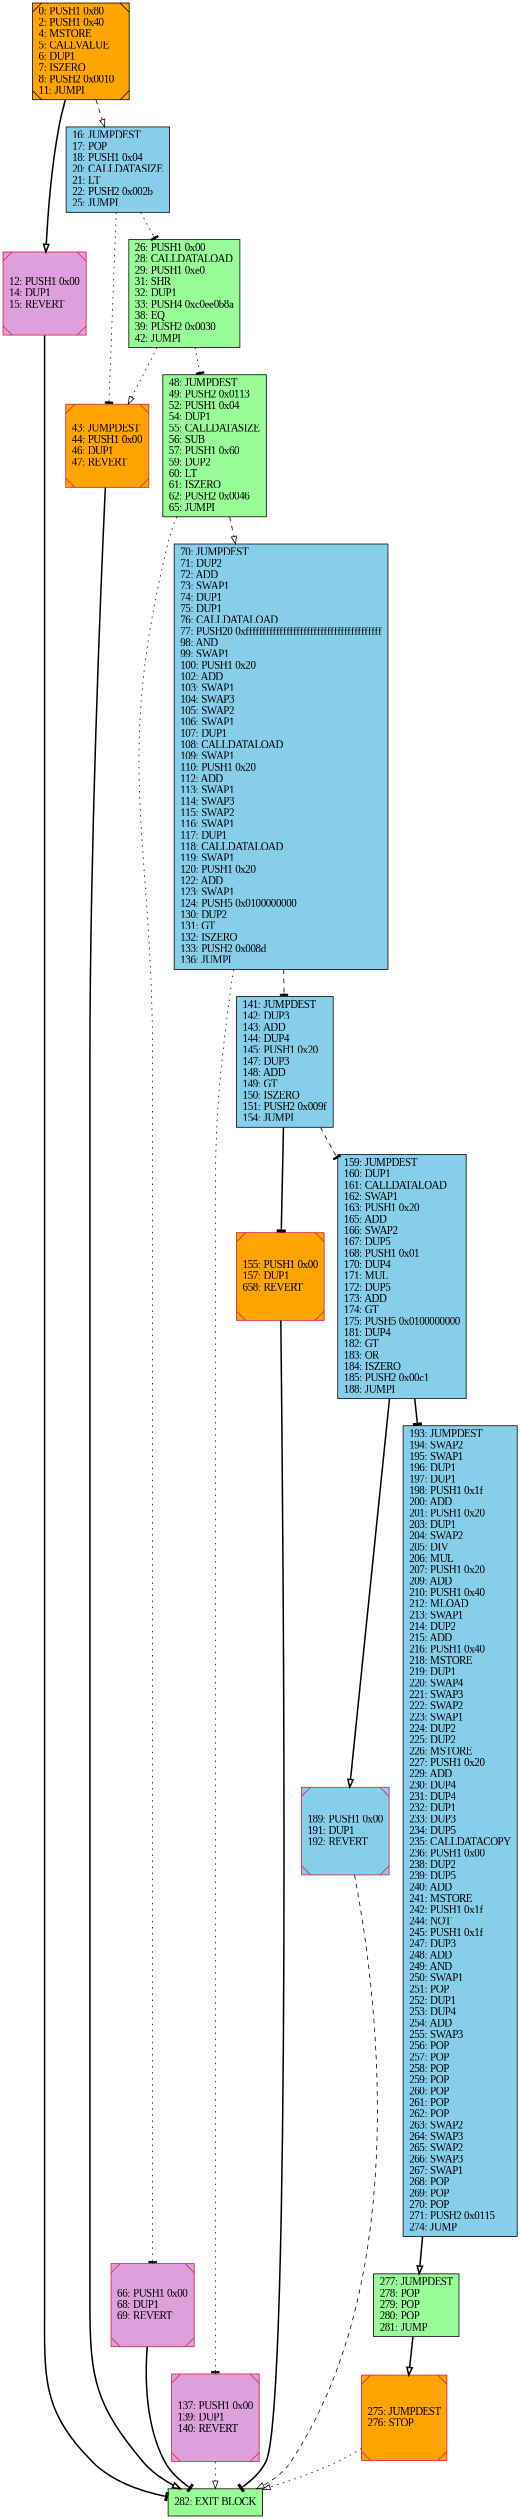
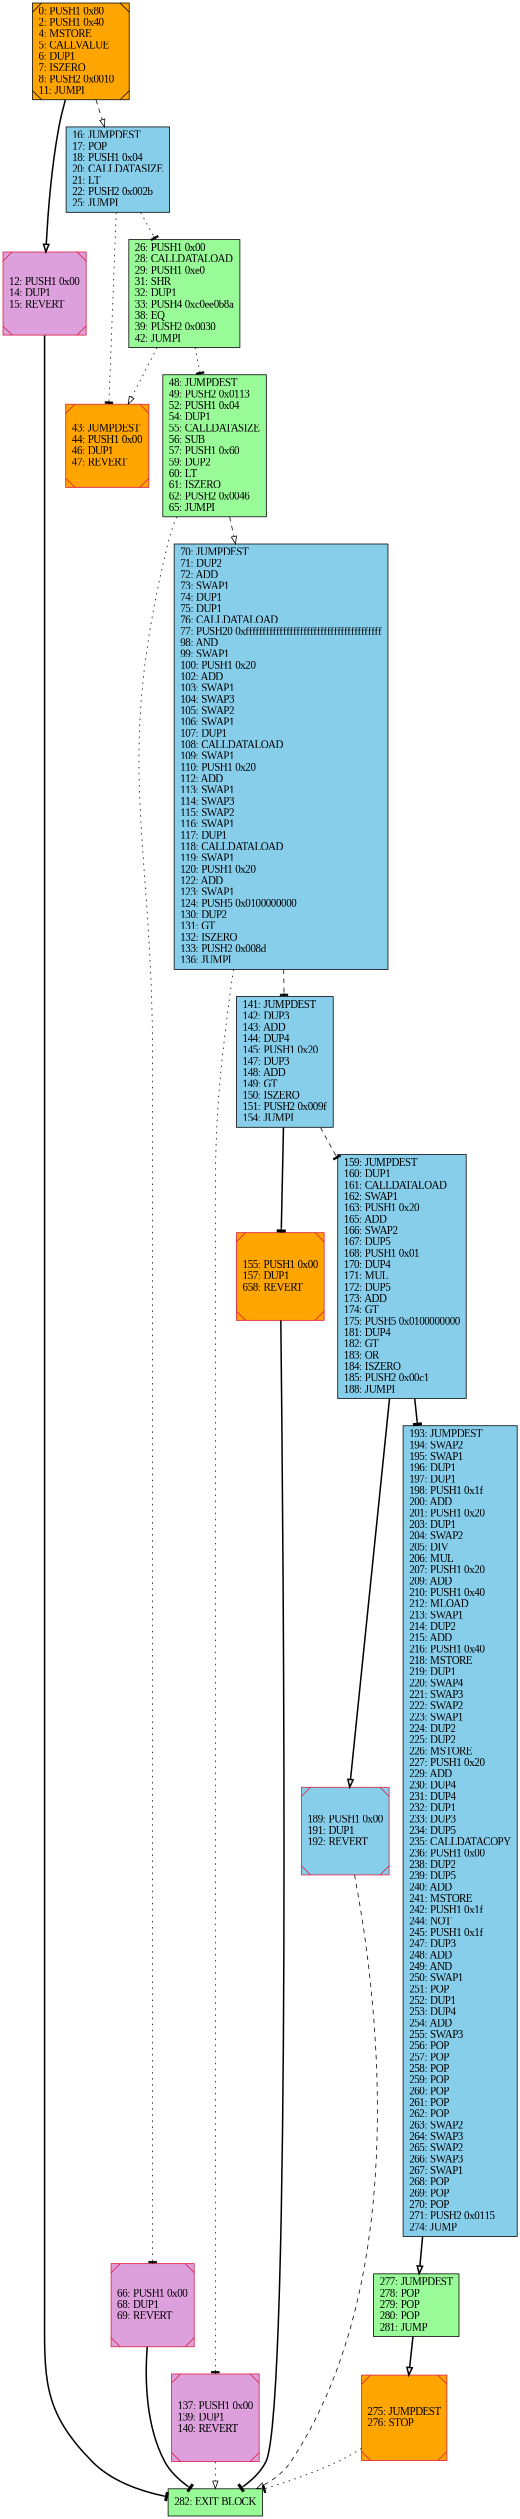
edge "43: JUMPDEST 44: PUSH1 0x00 46: DUP1 47: REVERT" -> "282: EXIT BLOCK": removed
edge "275: JUMPDEST 276: STOP" -> "282: EXIT BLOCK": arrowhead onormal -> tee
